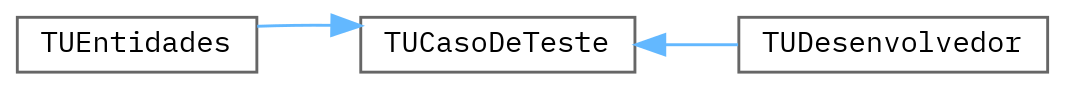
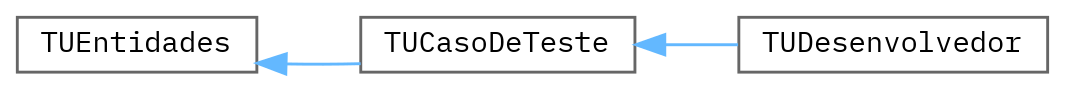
edge "TUEntidades" -> "TUCasoDeTeste": reversed
